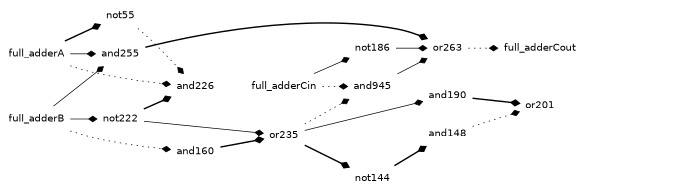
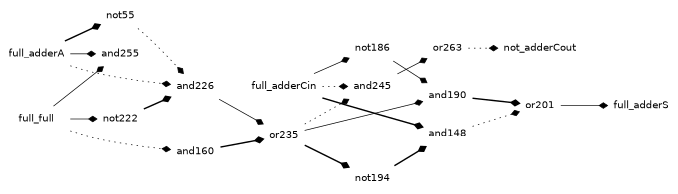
edge "and255" -> "or263": removed
edge "not186" -> "or263": now "not186" -> "and190"
node "full_adderCout": label "full_adderCout" -> "not_adderCout"
node "and945": label "and945" -> "and245"
node "full_adderS": added
edge "full_adderCin" -> "and148": added
node "full_adderB": label "full_adderB" -> "full_full"
edge "not222" -> "or235": now "and226" -> "or235"
node "not144": label "not144" -> "not194"
